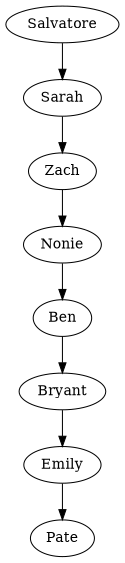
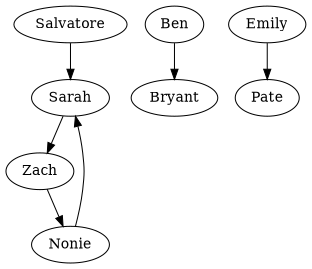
edge "Nonie" -> "Ben": now "Nonie" -> "Sarah"
edge "Bryant" -> "Emily": removed
